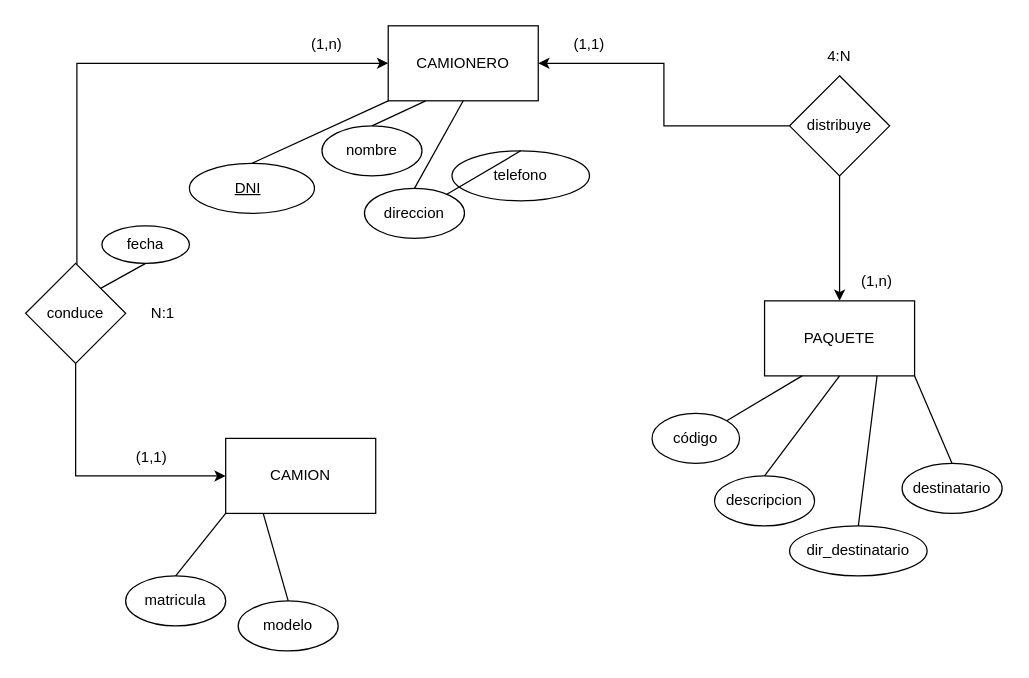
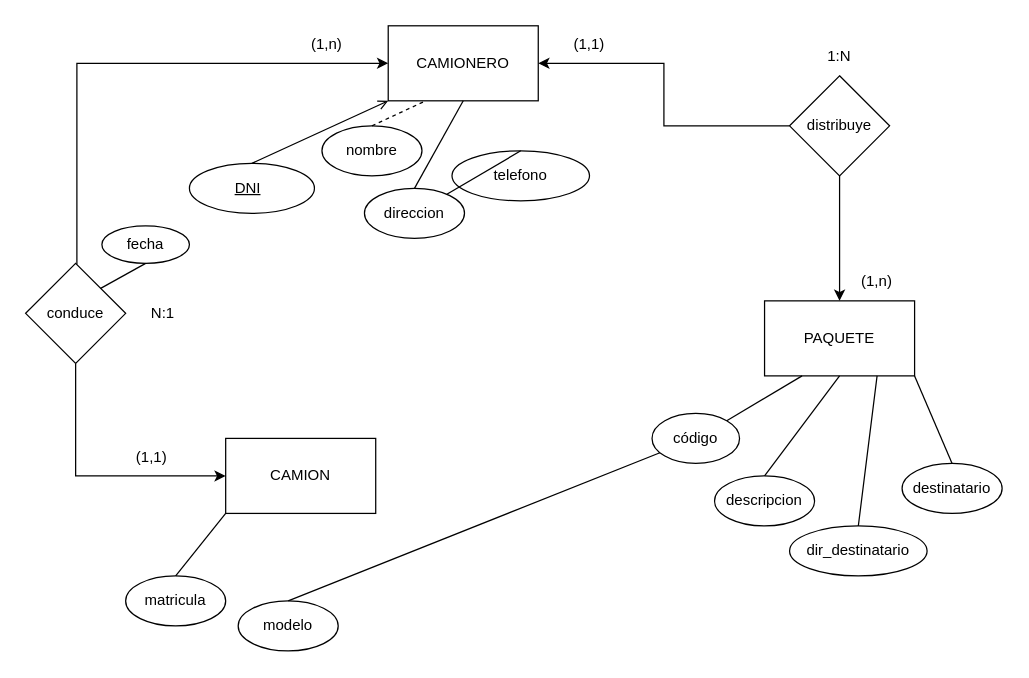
node "4:N": label "4:N" -> "1:N"
edge "CAMIONERO" -- "DNI": arrowhead none -> open
edge "CAMIONERO" -- "nombre": style solid -> dashed
edge "CAMION" -- "modelo": now "código" -- "modelo"
